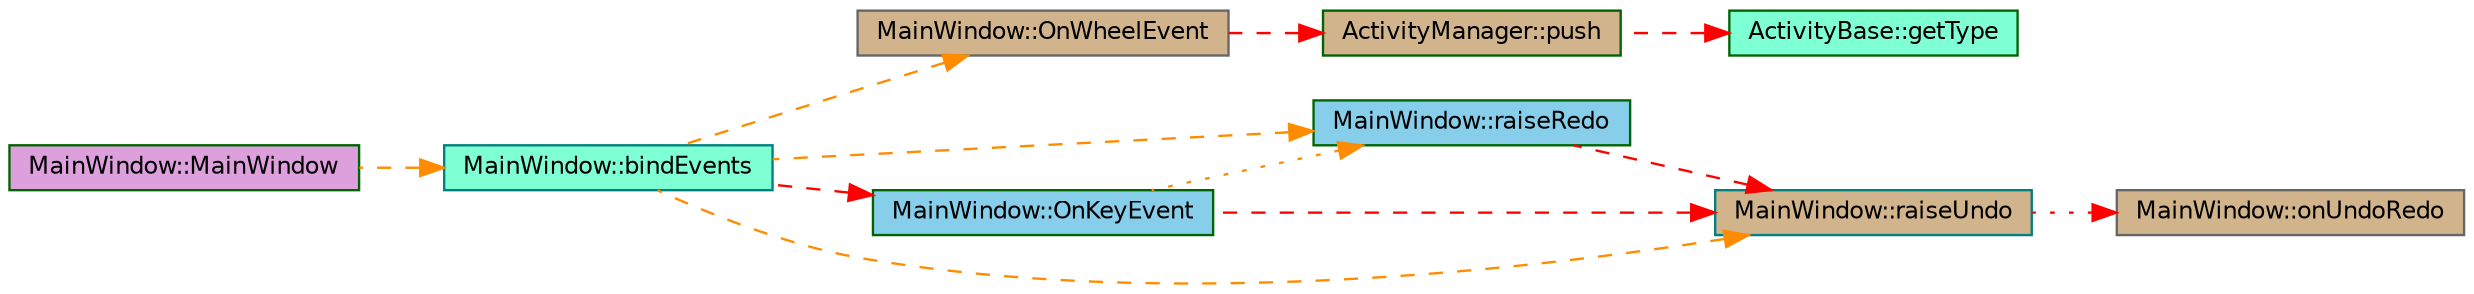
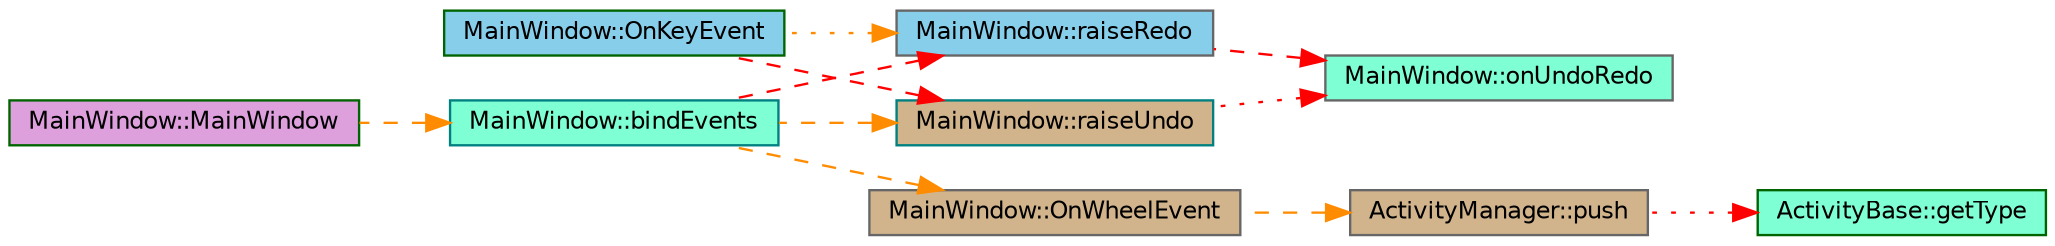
edge "MainWindow::OnWheelEvent" -> "ActivityManager::push": color red -> darkorange
node "ActivityManager::push": color darkgreen -> gray40
edge "ActivityManager::push" -> "ActivityBase::getType": style dashed -> dotted
node "MainWindow::raiseRedo": color darkgreen -> gray40
edge "MainWindow::bindEvents" -> "MainWindow::raiseRedo": color darkorange -> red
edge "MainWindow::raiseRedo" -> "MainWindow::raiseUndo": now "MainWindow::raiseRedo" -> "MainWindow::onUndoRedo"
edge "MainWindow::bindEvents" -> "MainWindow::OnKeyEvent": removed
node "MainWindow::onUndoRedo": fillcolor tan -> aquamarine
